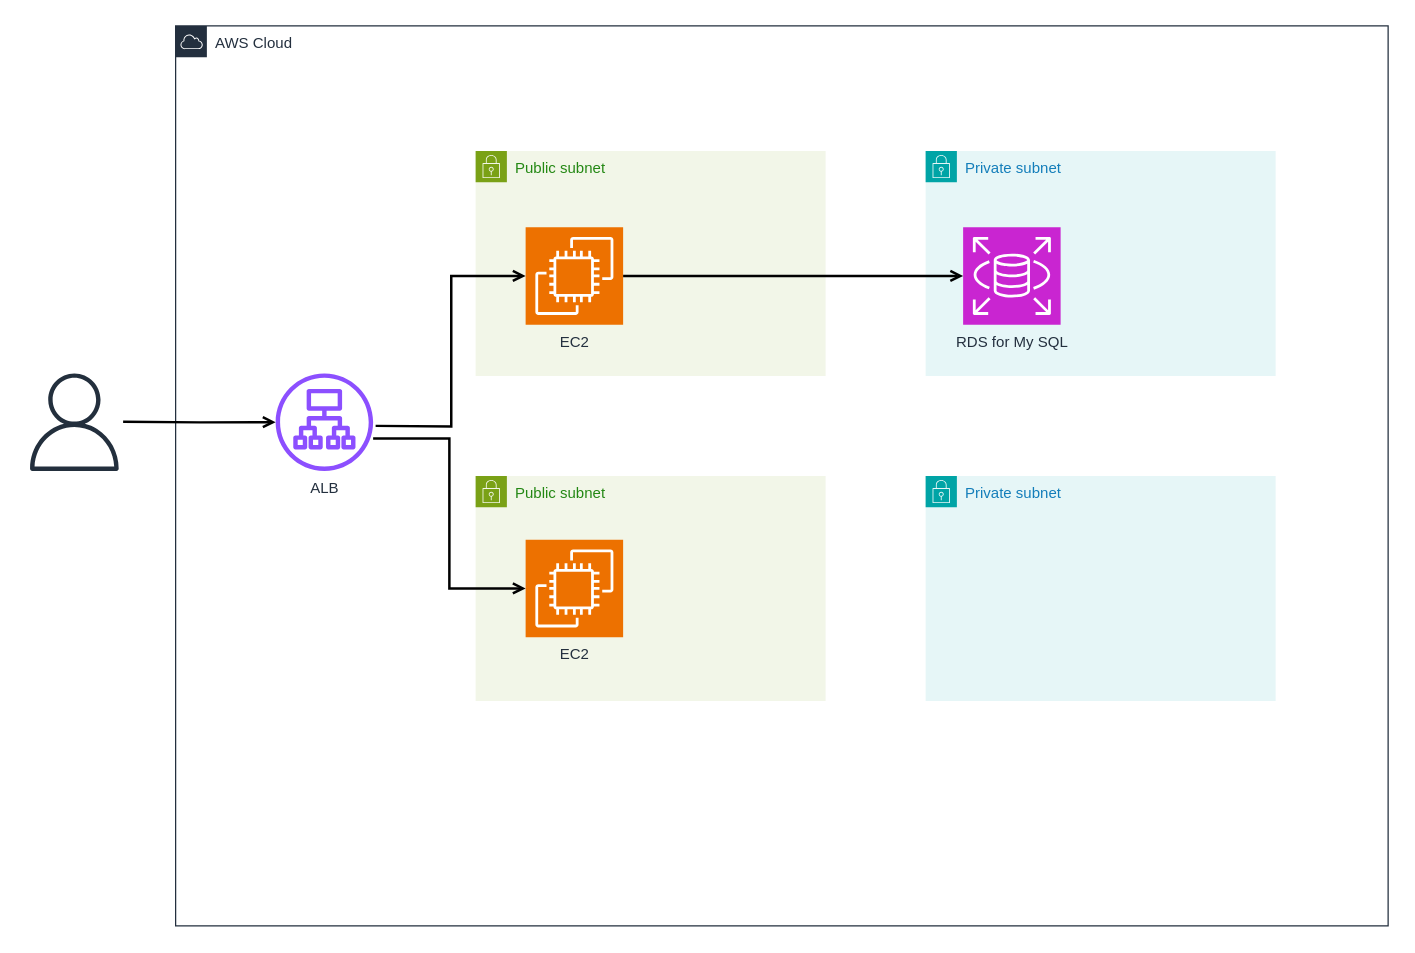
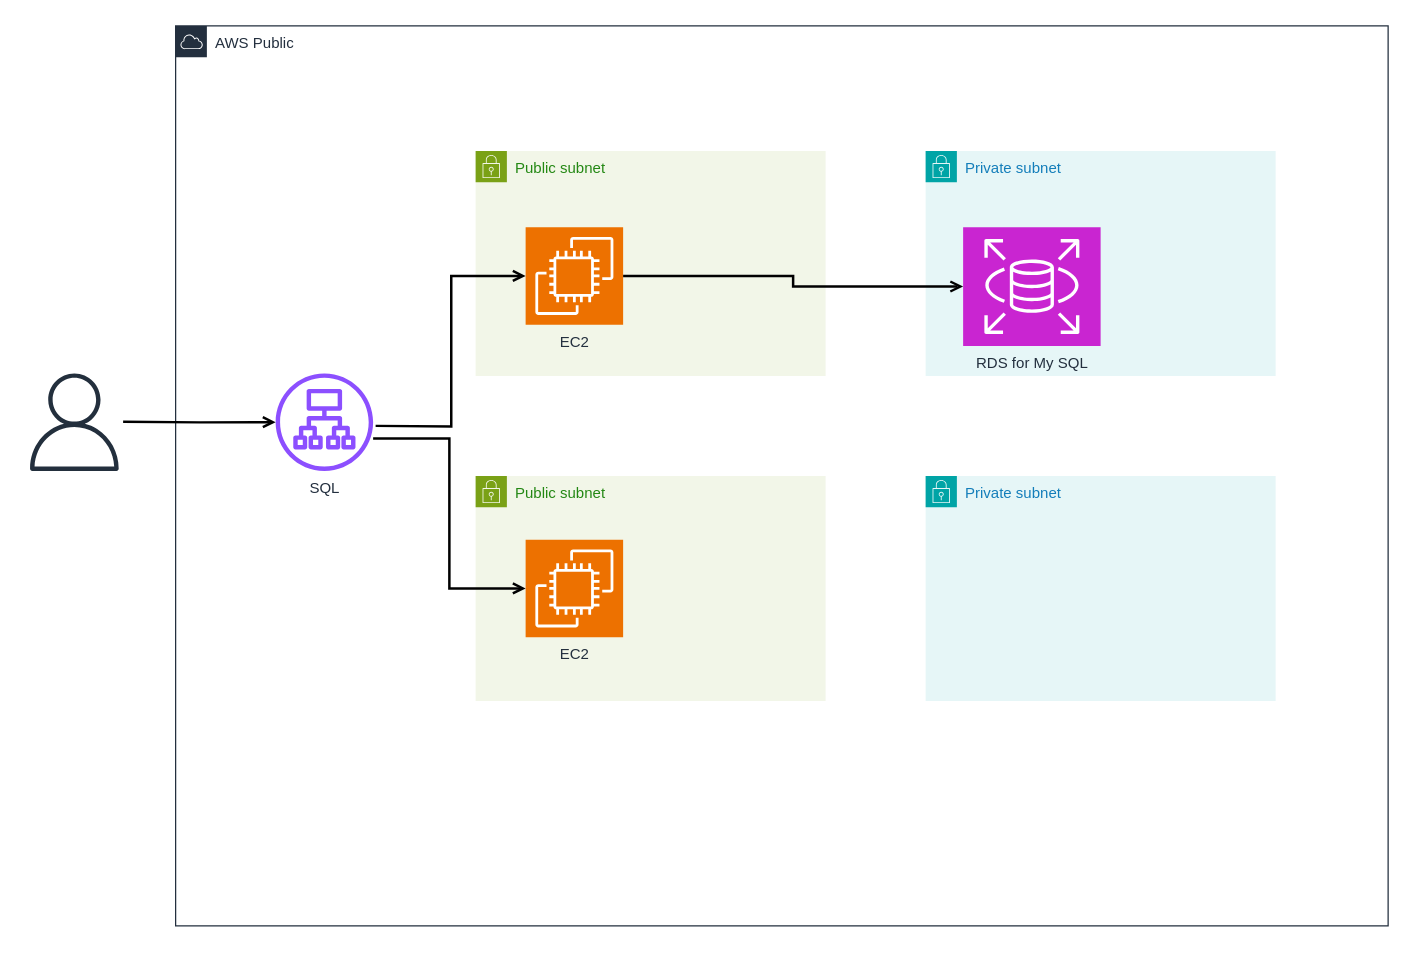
node "AWS Cloud": label "AWS Cloud" -> "AWS Public"
node "RDS for My SQL": size 98x98 -> 138x119
node "ALB": label "ALB" -> "SQL"
